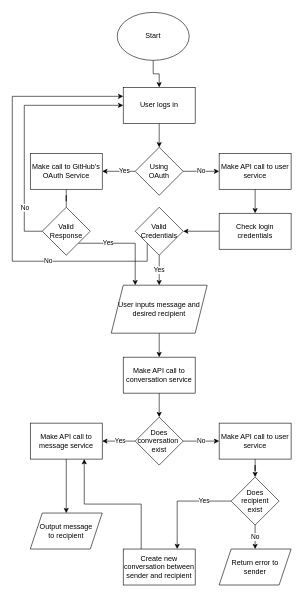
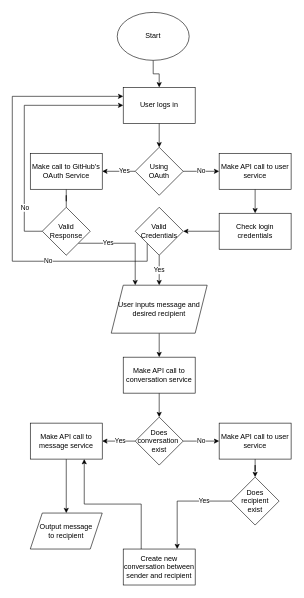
edge "Does recipient exist" -> "Return error to sender": removed, label "No"
node "Return error to sender": removed
